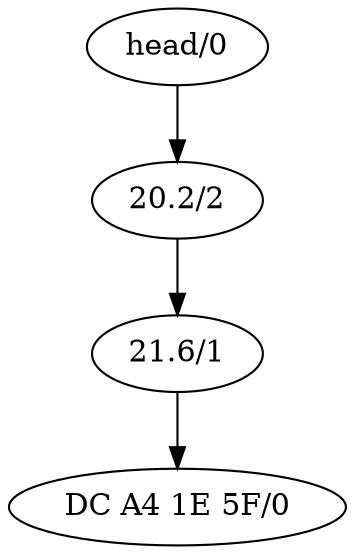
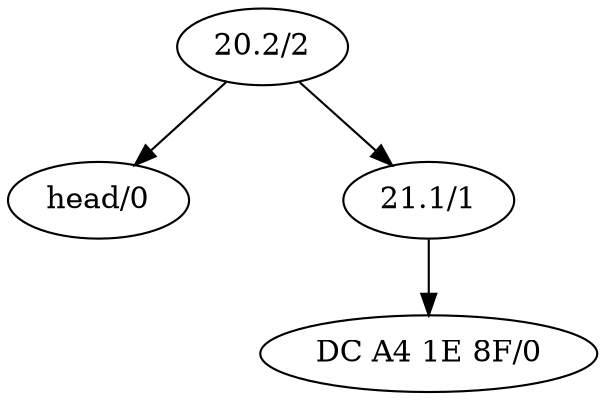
edge "head/0" -> "20.2/2": reversed
node "21.6/1": label "21.6/1" -> "21.1/1"
node "DC A4 1E 5F/0": label "DC A4 1E 5F/0" -> "DC A4 1E 8F/0"
